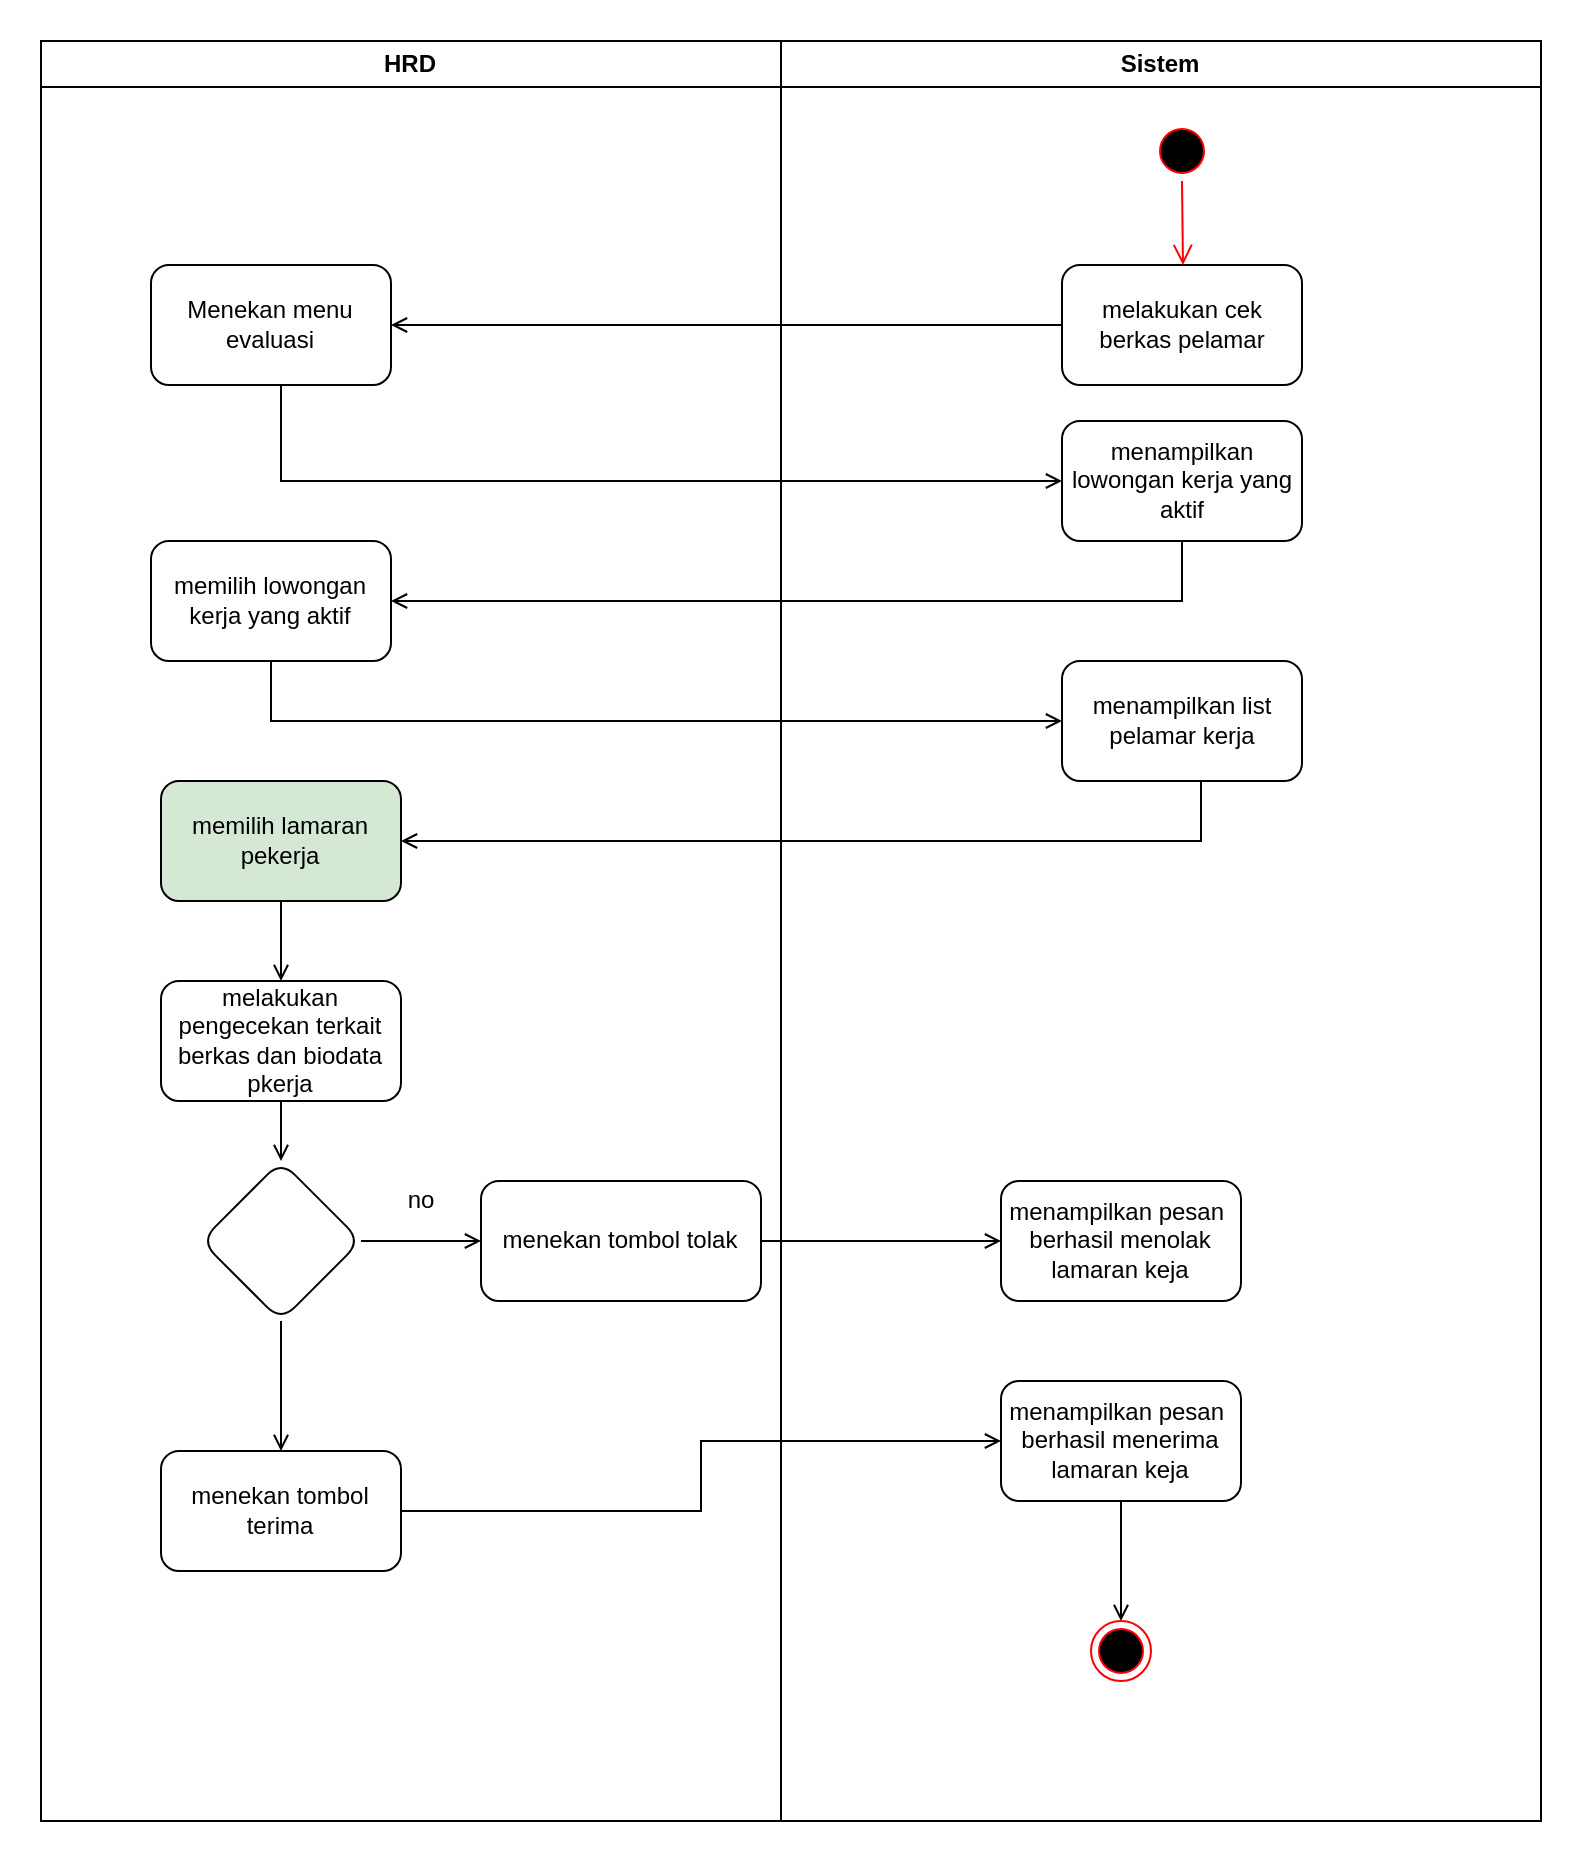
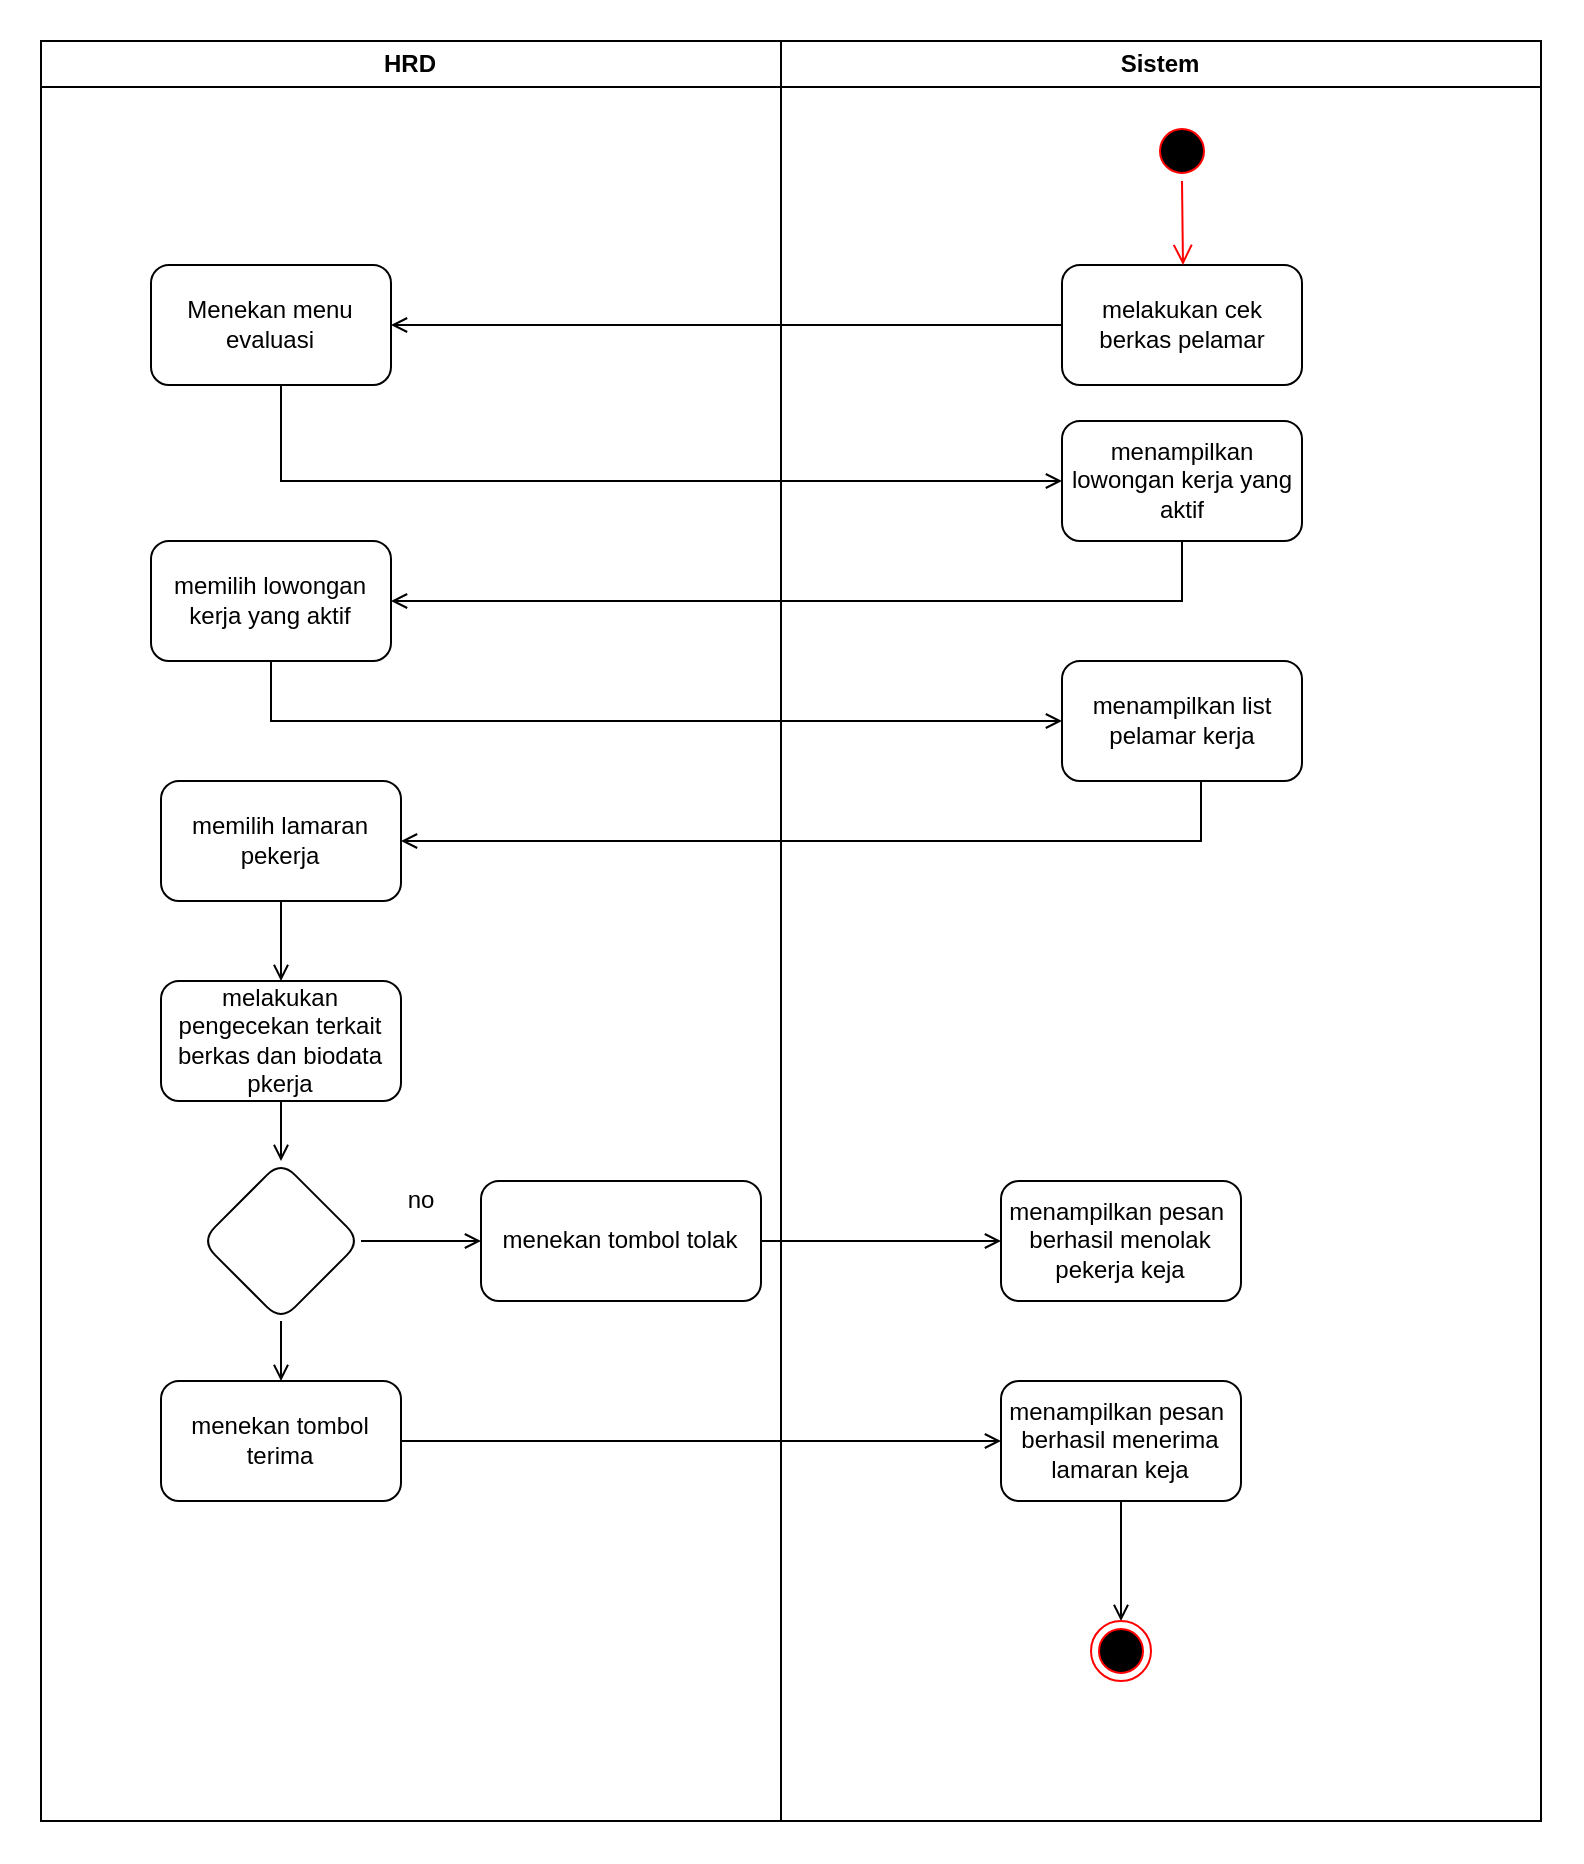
node "memilih lamaran pekerja": fillcolor #d5e8d4 -> #ffffff
node "menampilkan pesan berhasil menolak lamaran keja": label "menampilkan pesan berhasil menolak lamaran keja" -> "menampilkan pesan berhasil menolak pekerja keja"
node "menekan tombol terima": moved (281, 1511) -> (281, 1441)
